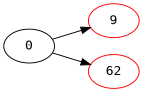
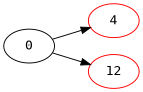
node "9": label "9" -> "4"
node "62": label "62" -> "12"
